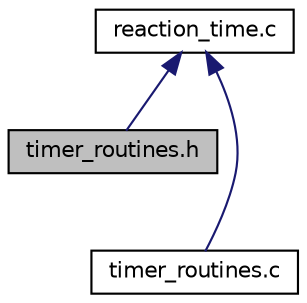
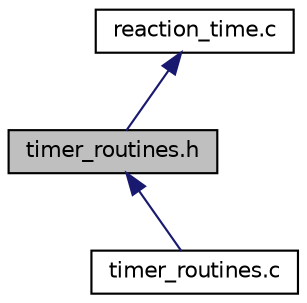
edge "timer_routines.c" -> "reaction_time.c": now "timer_routines.c" -> "timer_routines.h"
